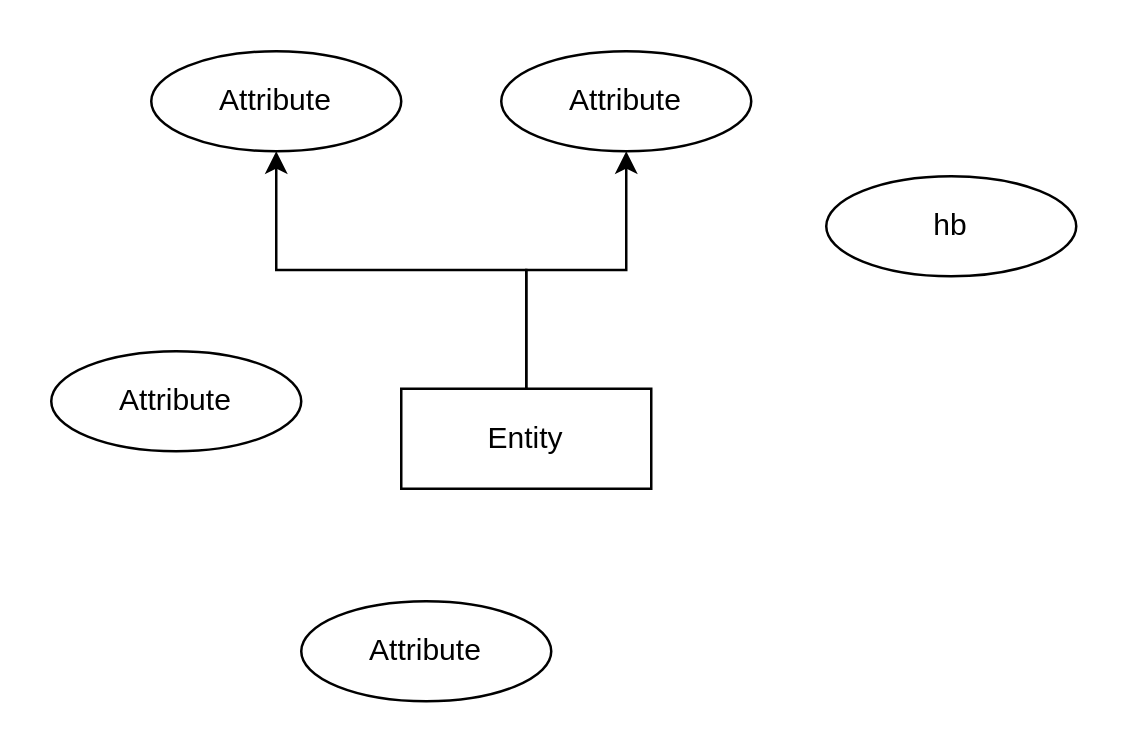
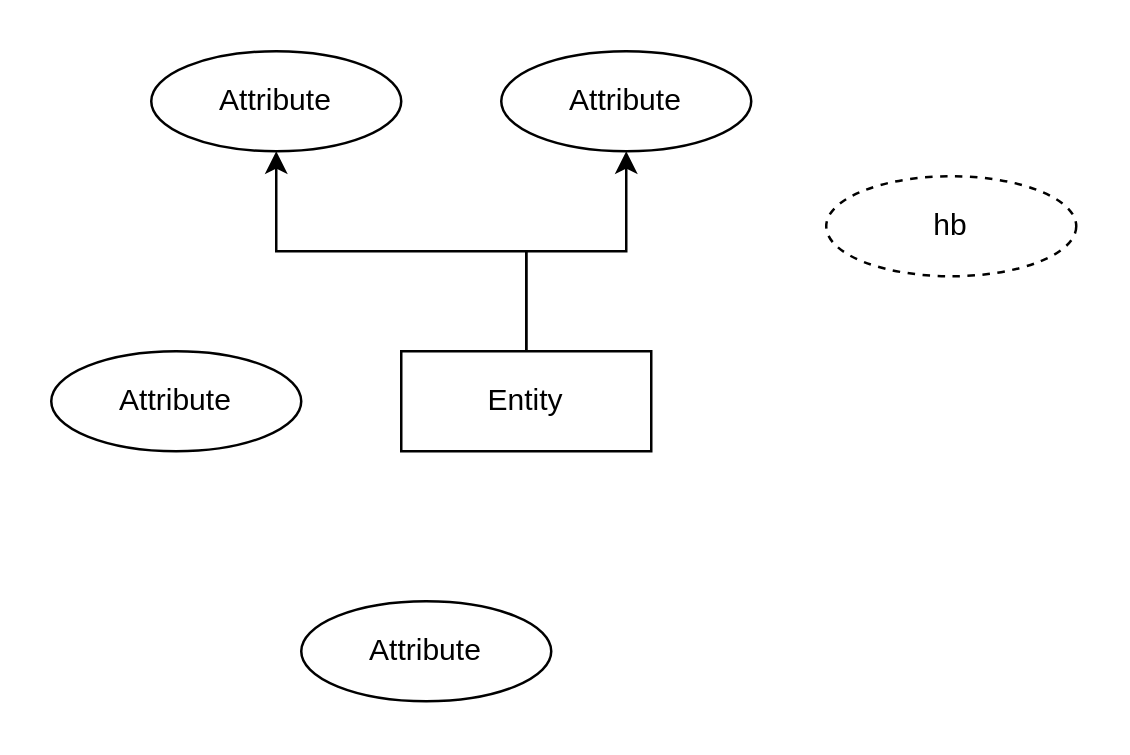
node "hb": style solid -> dashed
node "Entity": moved (526, 439) -> (526, 401)
